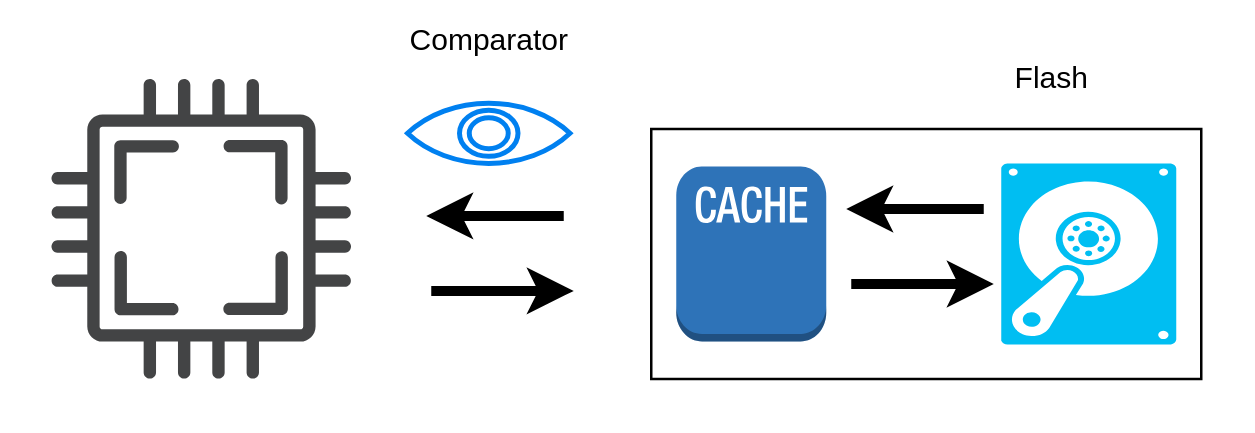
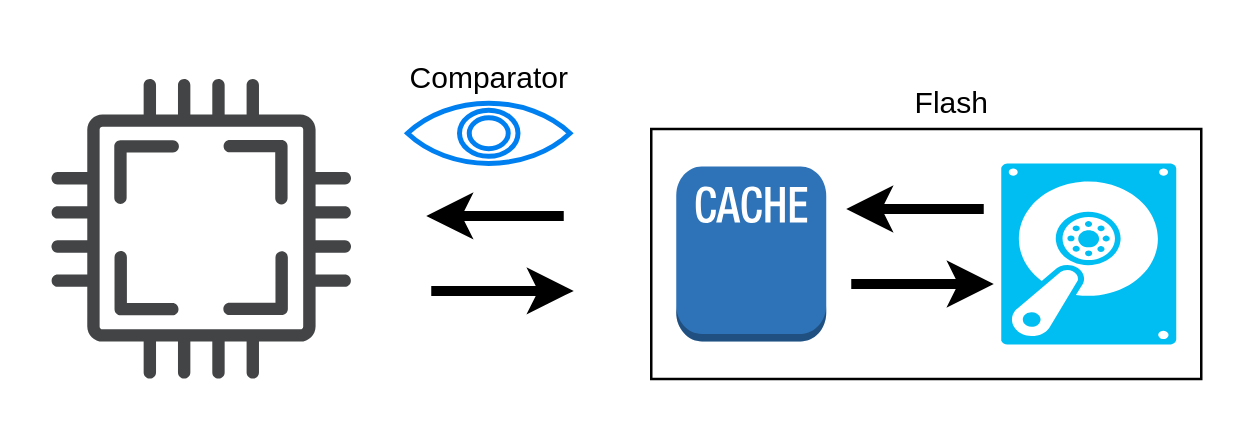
node "Comparator": moved (489, 40) -> (489, 78)
node "Flash": moved (1051, 79) -> (951, 104)
